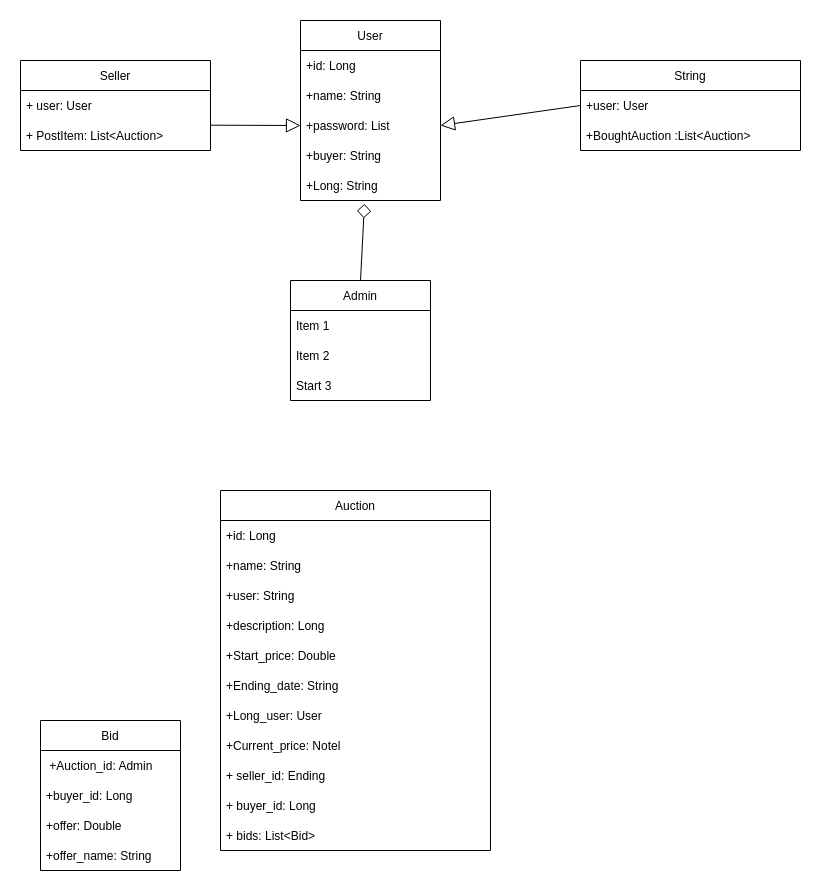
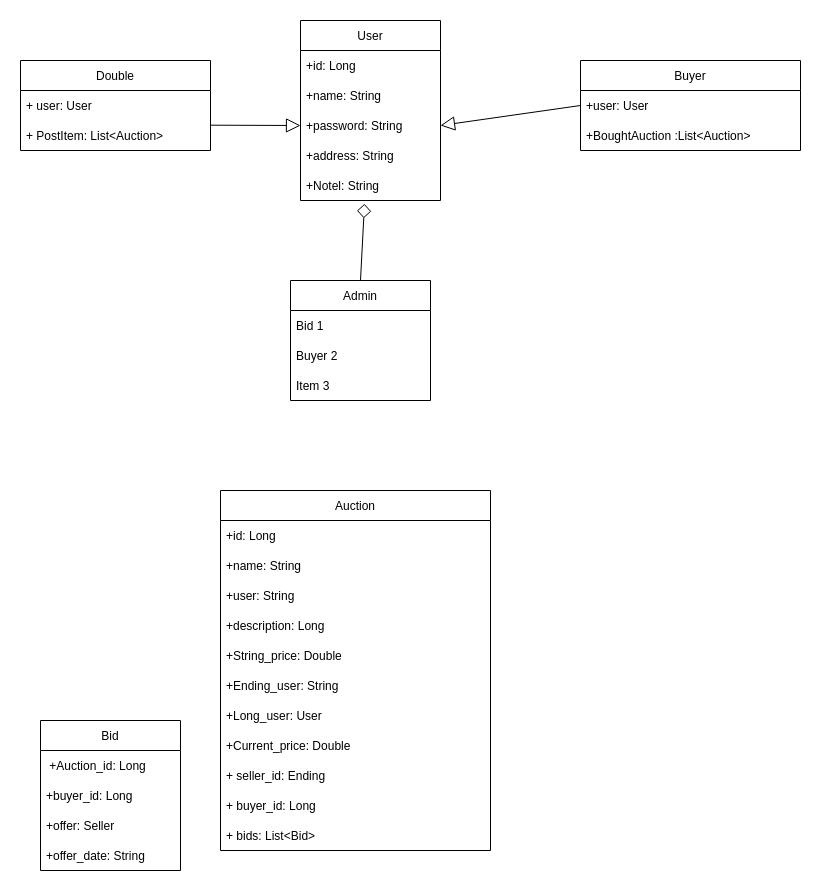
node "Seller": label "Seller" -> "Double"
node "String": label "String" -> "Buyer"
node "+password: List": label "+password: List" -> "+password: String"
node "+buyer: String": label "+buyer: String" -> "+address: String"
node "+Long: String": label "+Long: String" -> "+Notel: String"
node "Item 1": label "Item 1" -> "Bid 1"
node "Item 2": label "Item 2" -> "Buyer 2"
node "Start 3": label "Start 3" -> "Item 3"
node "+Start_price: Double": label "+Start_price: Double" -> "+String_price: Double"
node "+Ending_date: String": label "+Ending_date: String" -> "+Ending_user: String"
node "+Current_price: Notel": label "+Current_price: Notel" -> "+Current_price: Double"
node "+Auction_id: Admin": label "+Auction_id: Admin" -> "+Auction_id: Long"
node "+offer: Double": label "+offer: Double" -> "+offer: Seller"
node "+offer_name: String": label "+offer_name: String" -> "+offer_date: String"
